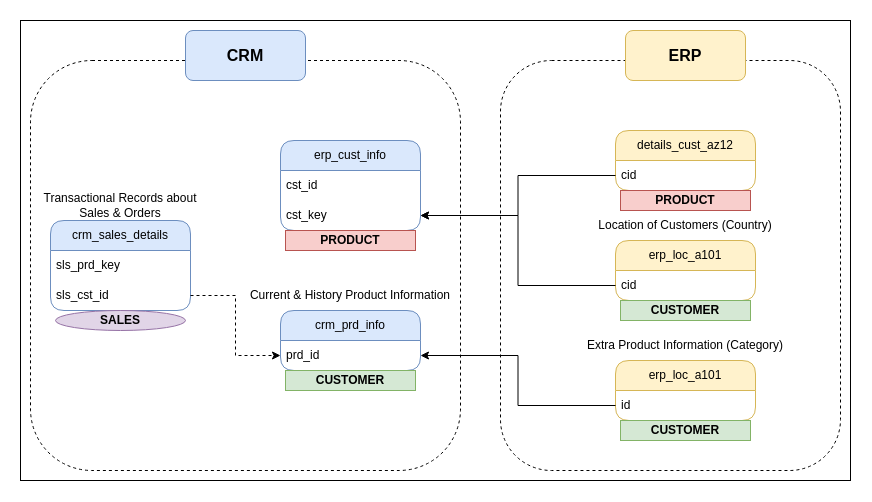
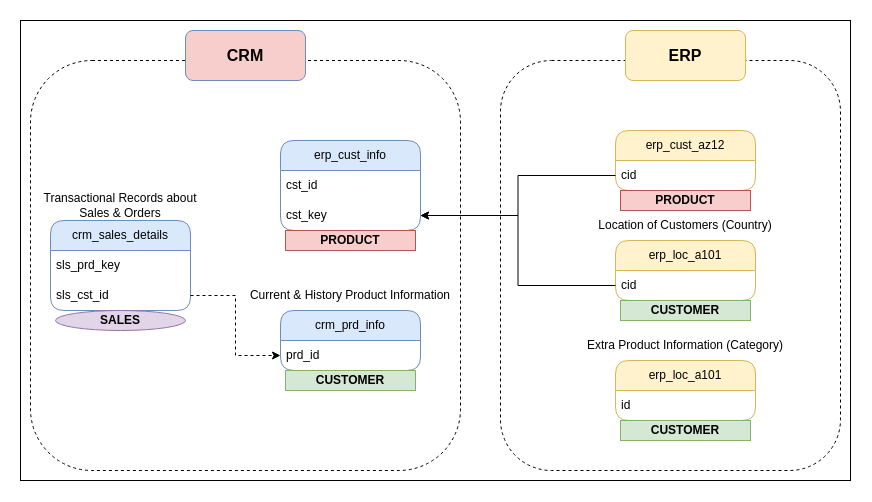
node "CRM": fillcolor #dae8fc -> #f8cecc
node "details_cust_az12": label "details_cust_az12" -> "erp_cust_az12"
edge "id" -> "prd_id": removed
